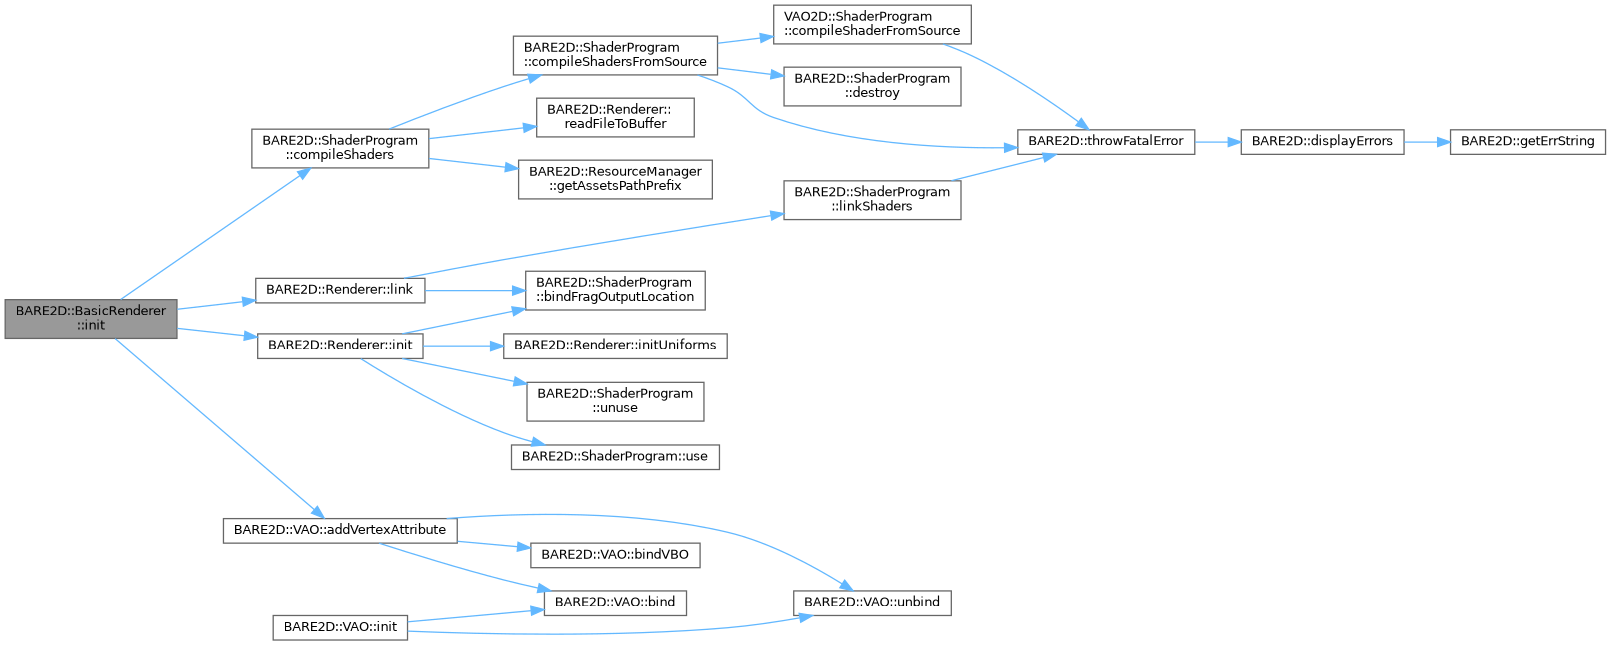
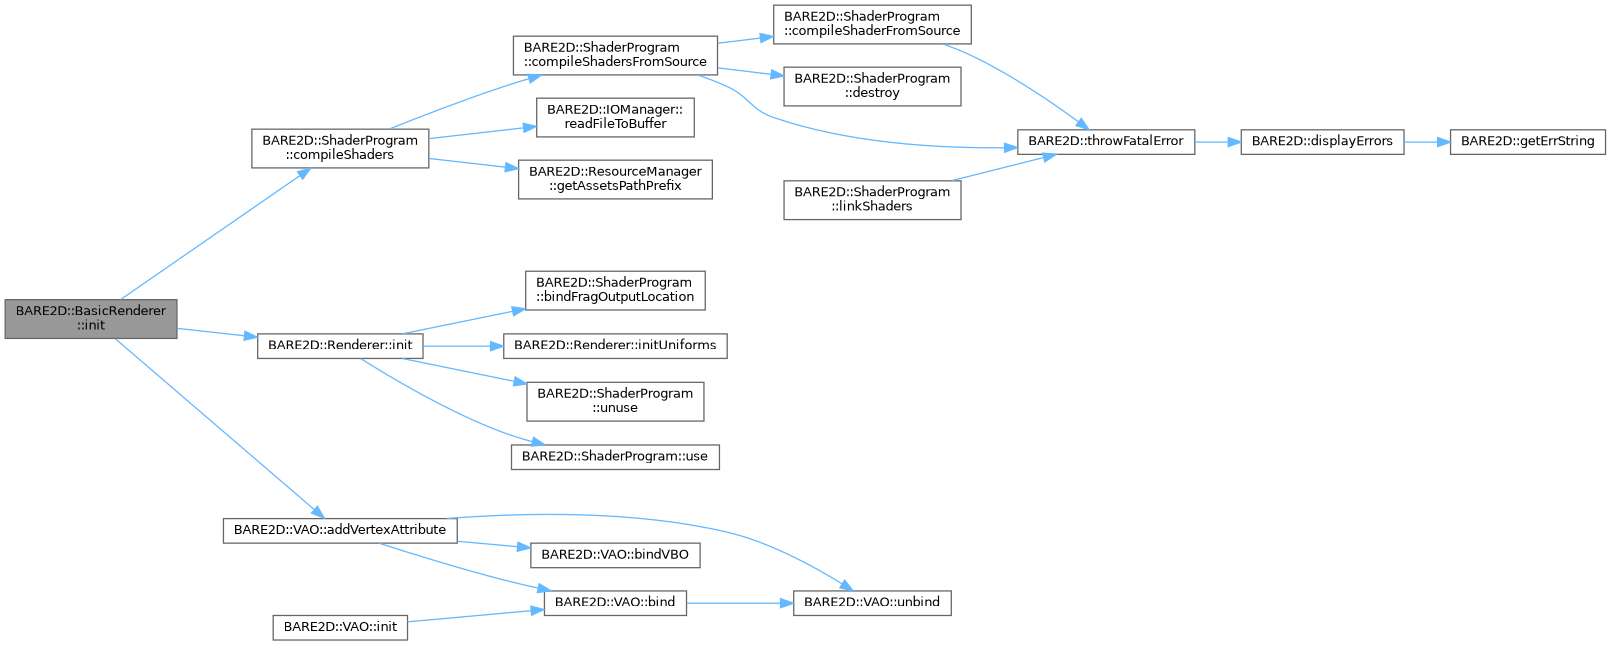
node "VAO2D::ShaderProgram ::compileShaderFromSource": label "VAO2D::ShaderProgram ::compileShaderFromSource" -> "BARE2D::ShaderProgram ::compileShaderFromSource"
node "BARE2D::Renderer:: readFileToBuffer": label "BARE2D::Renderer:: readFileToBuffer" -> "BARE2D::IOManager:: readFileToBuffer"
node "BARE2D::Renderer::link": removed
edge "BARE2D::VAO::init" -> "BARE2D::VAO::unbind": now "BARE2D::VAO::bind" -> "BARE2D::VAO::unbind"
